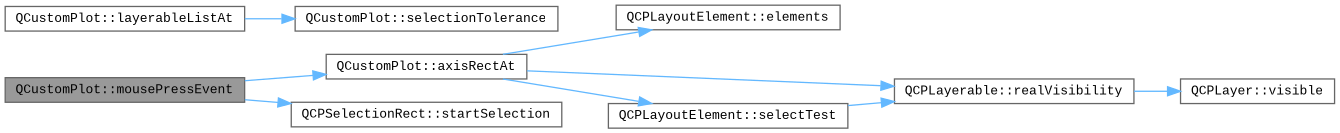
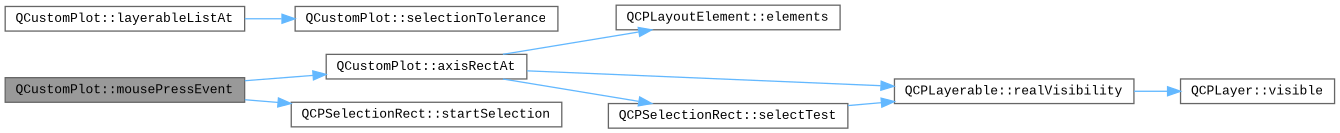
node "QCPLayoutElement::selectTest": label "QCPLayoutElement::selectTest" -> "QCPSelectionRect::selectTest"
